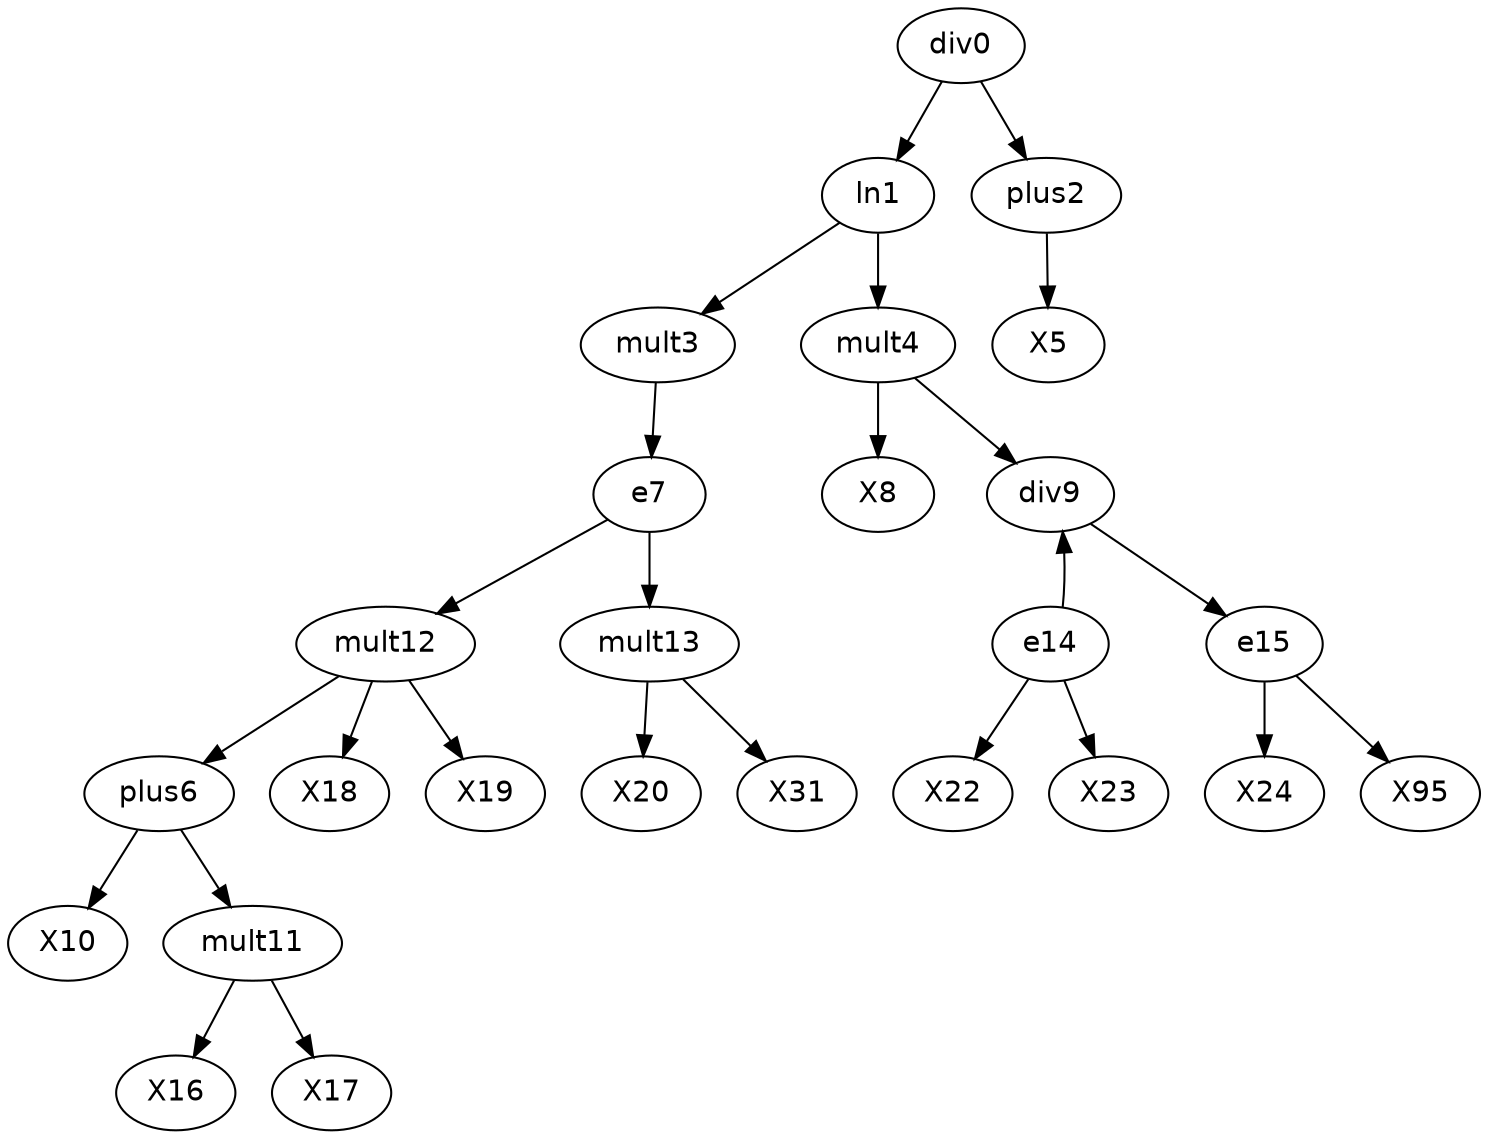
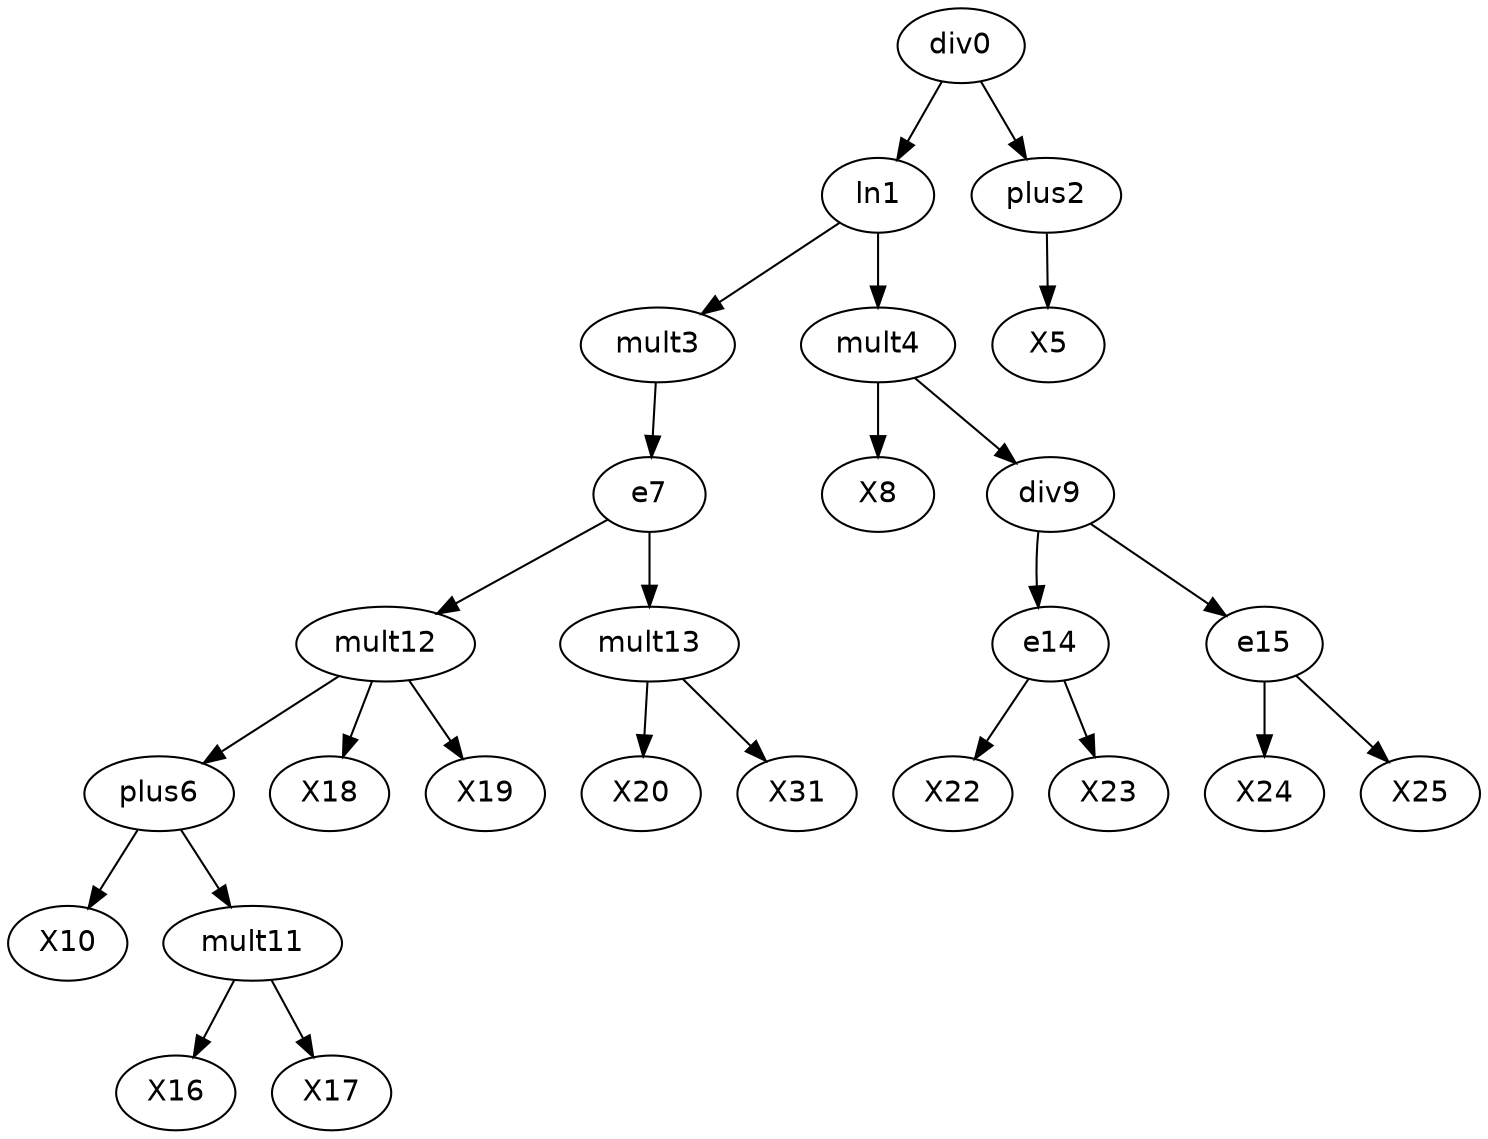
edge "e14" -> "div9": reversed
node "X95": label "X95" -> "X25"
